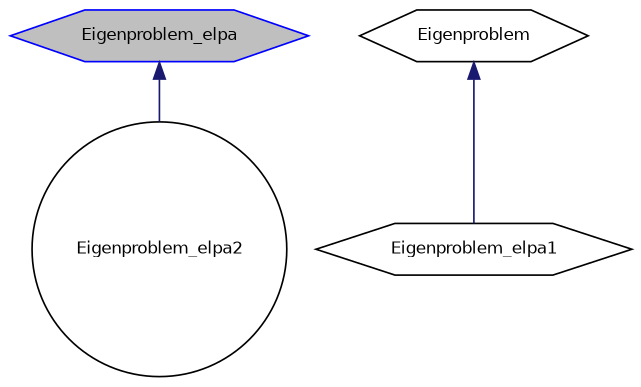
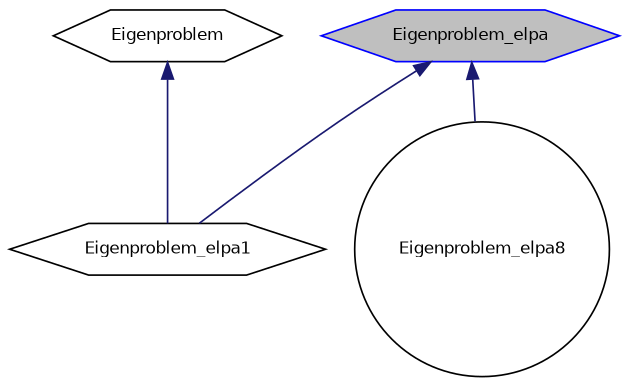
edge "Eigenproblem_elpa1" -> "Eigenproblem_elpa": added
node "Eigenproblem_elpa2": label "Eigenproblem_elpa2" -> "Eigenproblem_elpa8"
